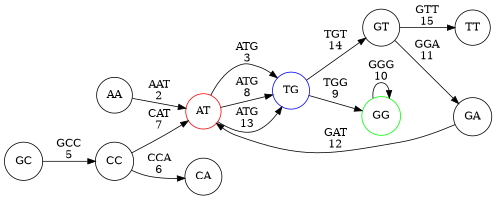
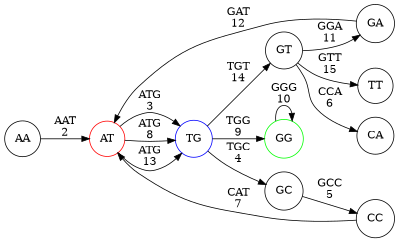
edge "TG" -> "GC": added, label "TGC 4"
edge "CC" -> "CA": now "GT" -> "CA"
